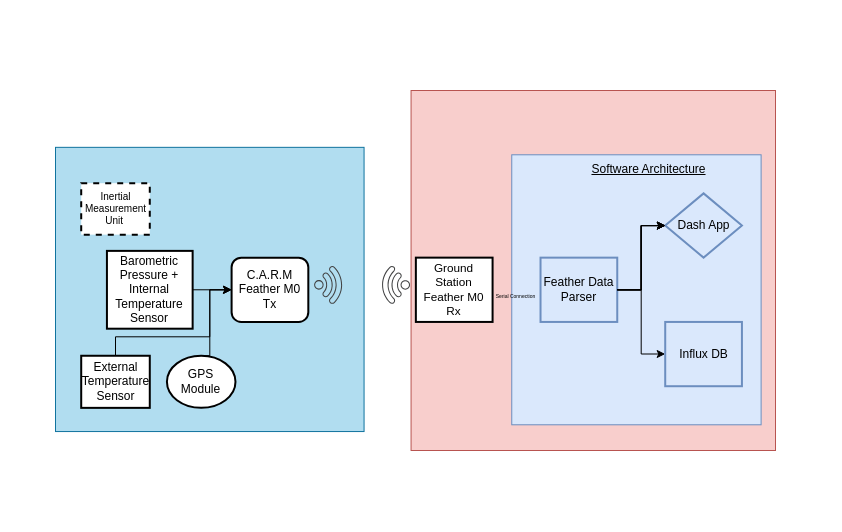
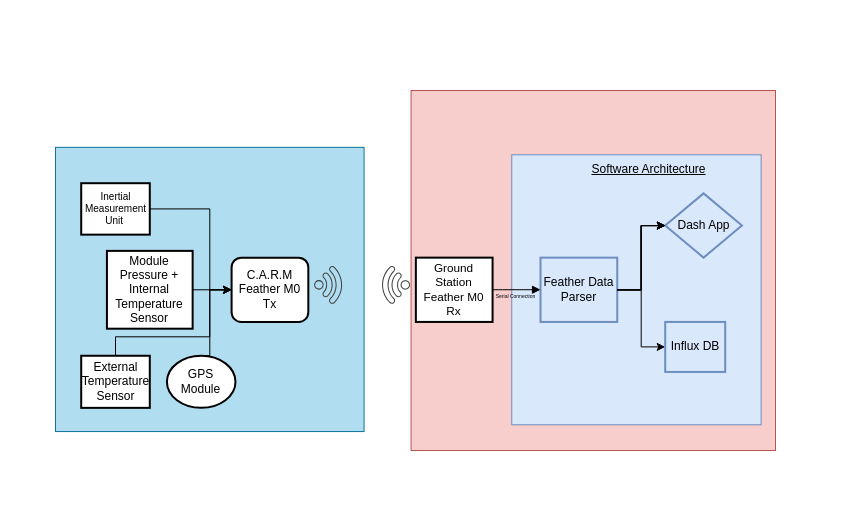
node "Inertial Measurement Unit": style dashed -> solid
edge "Inertial Measurement Unit" -> "C.A.R.M Feather M0 Tx": added
node "Barometric Pressure + Internal Temperature Sensor": label "Barometric Pressure + Internal Temperature Sensor" -> "Module Pressure + Internal Temperature Sensor"
edge "Ground Station Feather M0 Rx" -> "Feather Data Parser": added
node "Influx DB": size 77x64 -> 60x50
